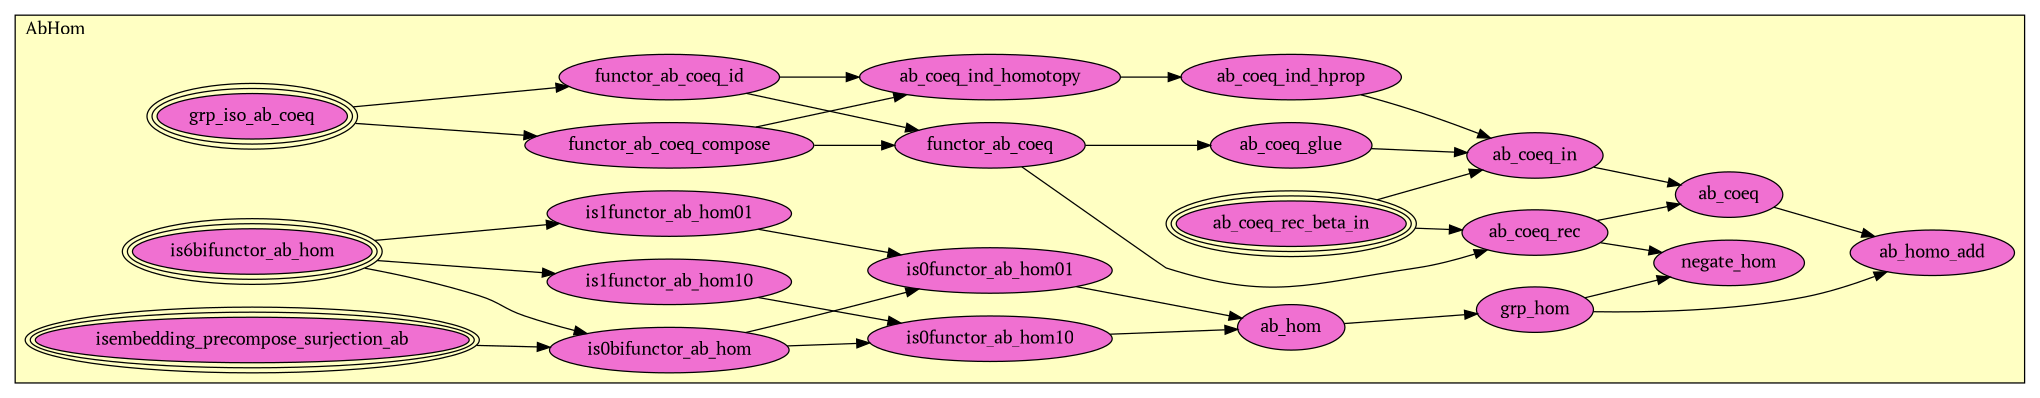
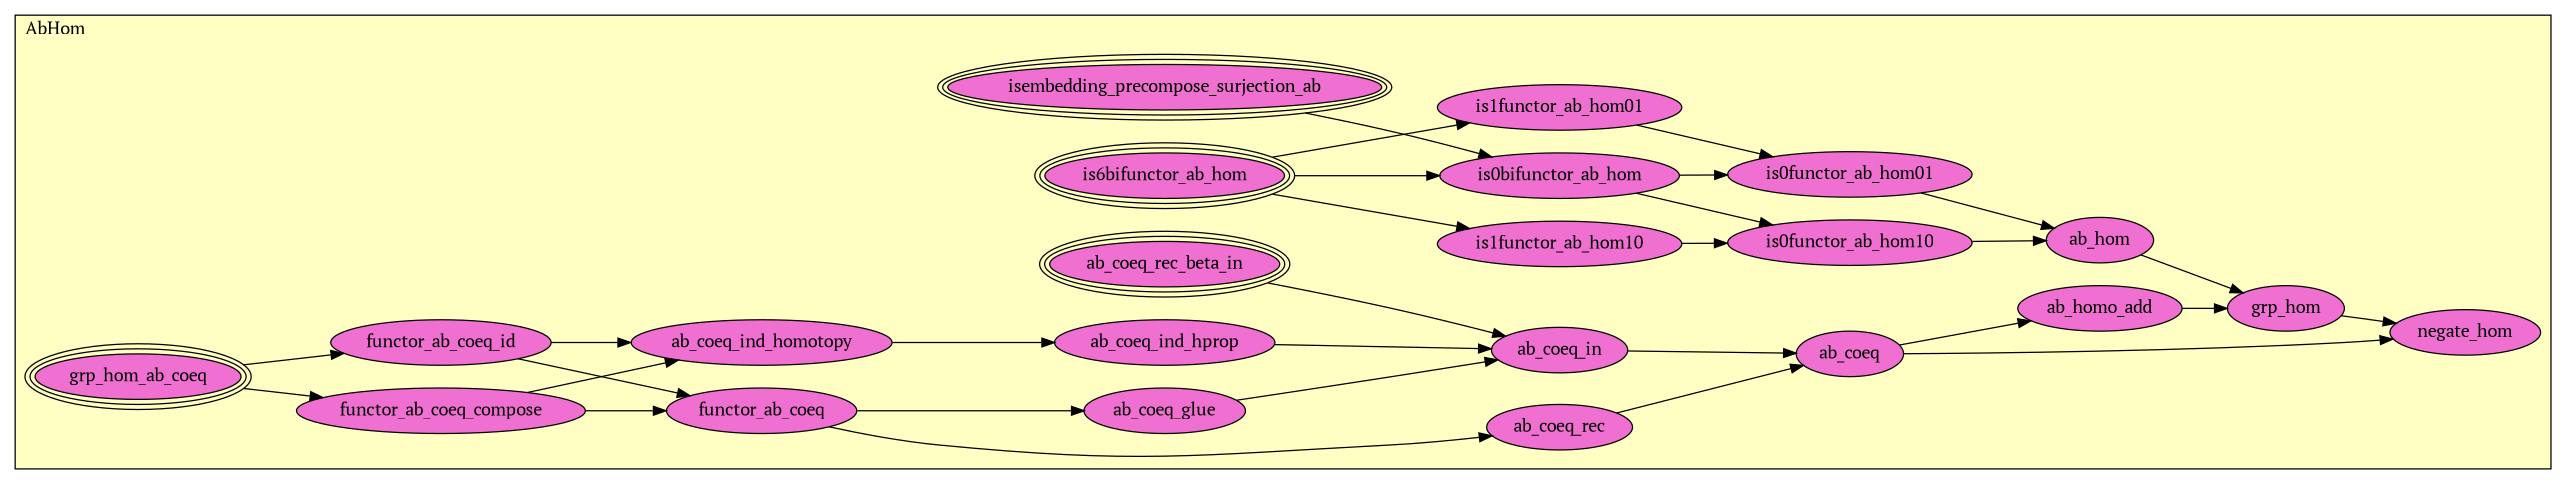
node "grp_iso_ab_coeq": label "grp_iso_ab_coeq" -> "grp_hom_ab_coeq"
edge "ab_coeq_rec_beta_in" -> "ab_coeq_rec": removed
edge "ab_coeq_rec" -> "negate_hom": now "ab_coeq" -> "negate_hom"
edge "grp_hom" -> "ab_homo_add": reversed
